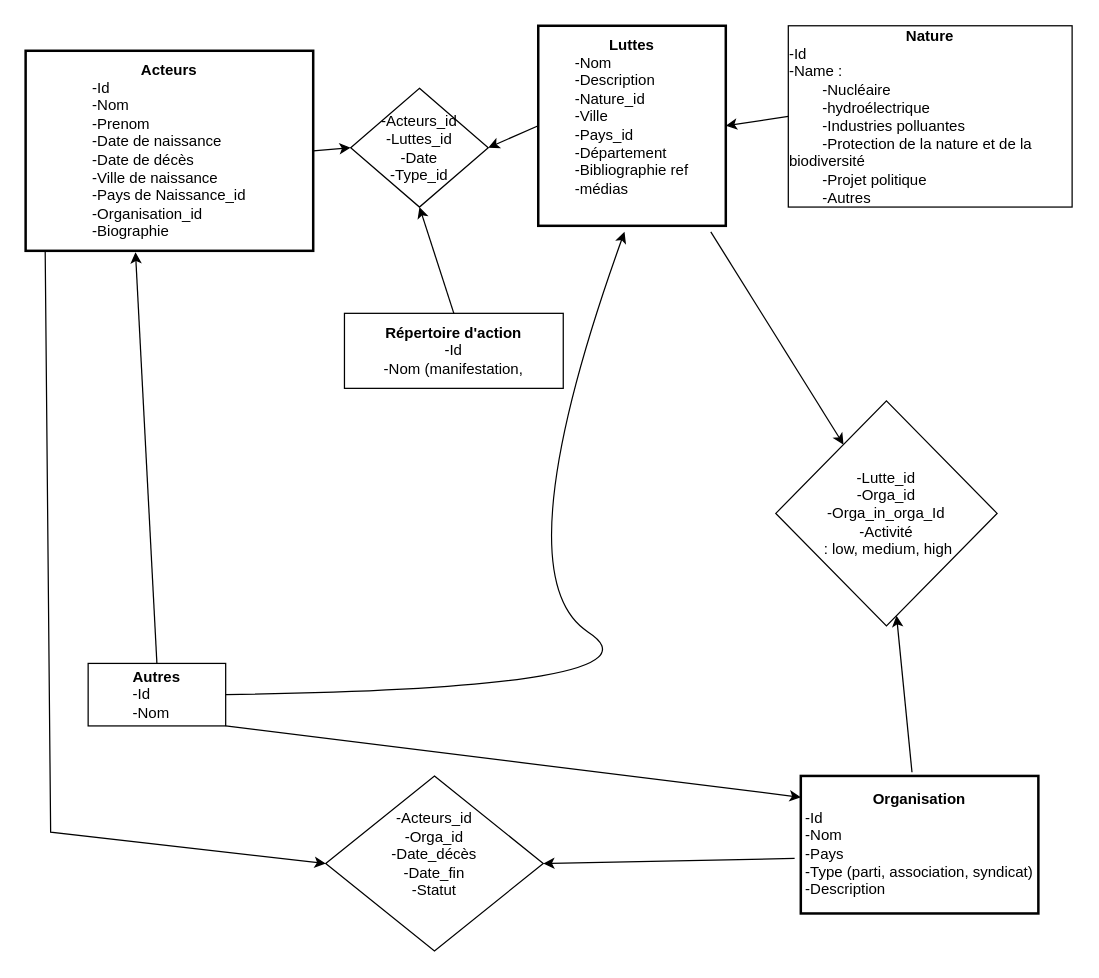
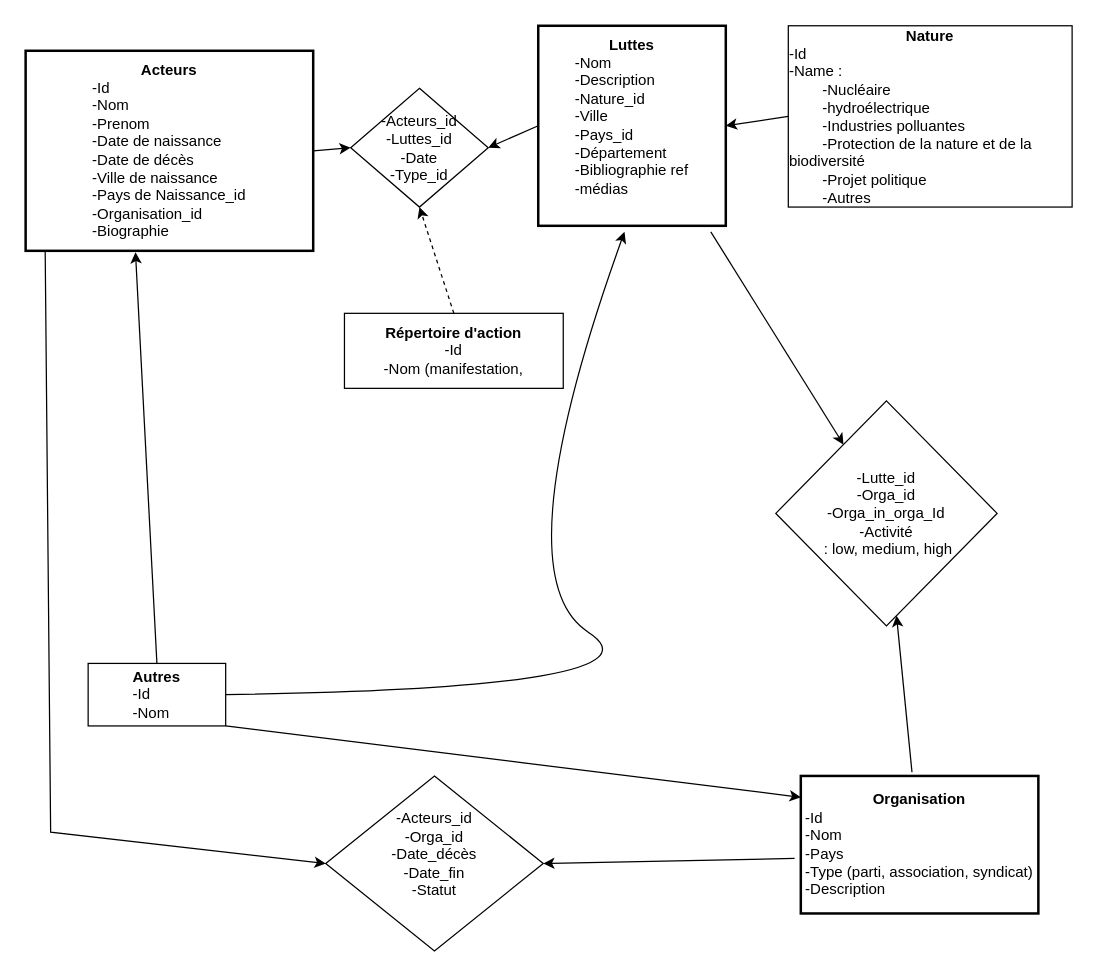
edge "Répertoire d'action -Id -Nom (manifestation," -> "-Acteurs_id -Luttes_id -Date -Type_id": style solid -> dashed
